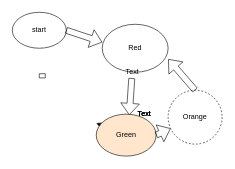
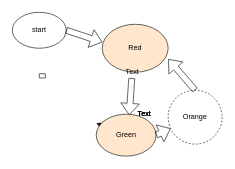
node "Red": fillcolor #ffffff -> #ffe6cc
